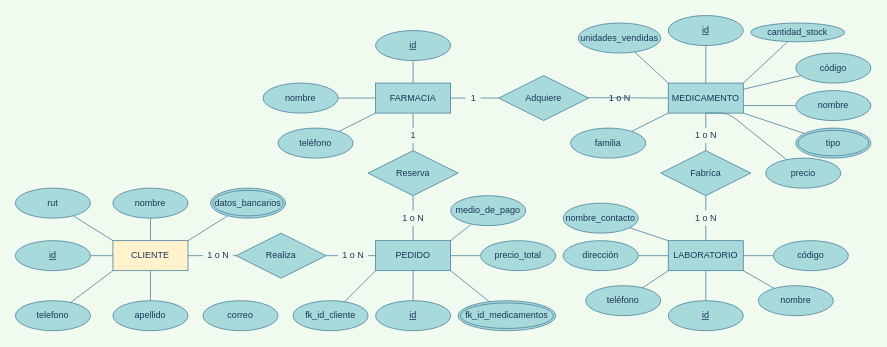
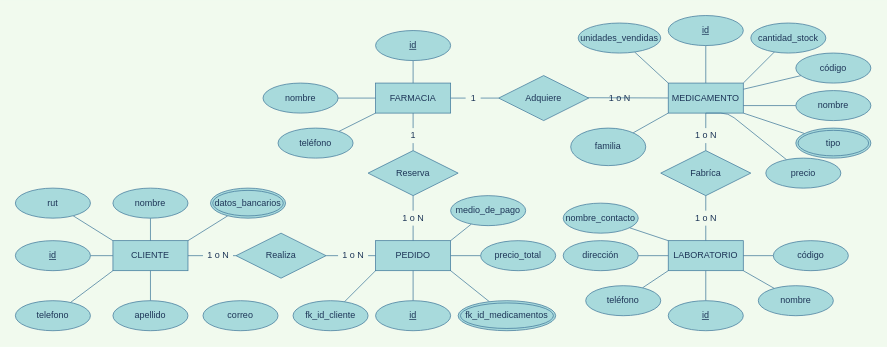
node "cantidad_stock": size 94x19 -> 75x30
node "familia": size 75x30 -> 75x38
node "CLIENTE": fillcolor #fff2cc -> #a8dadc
